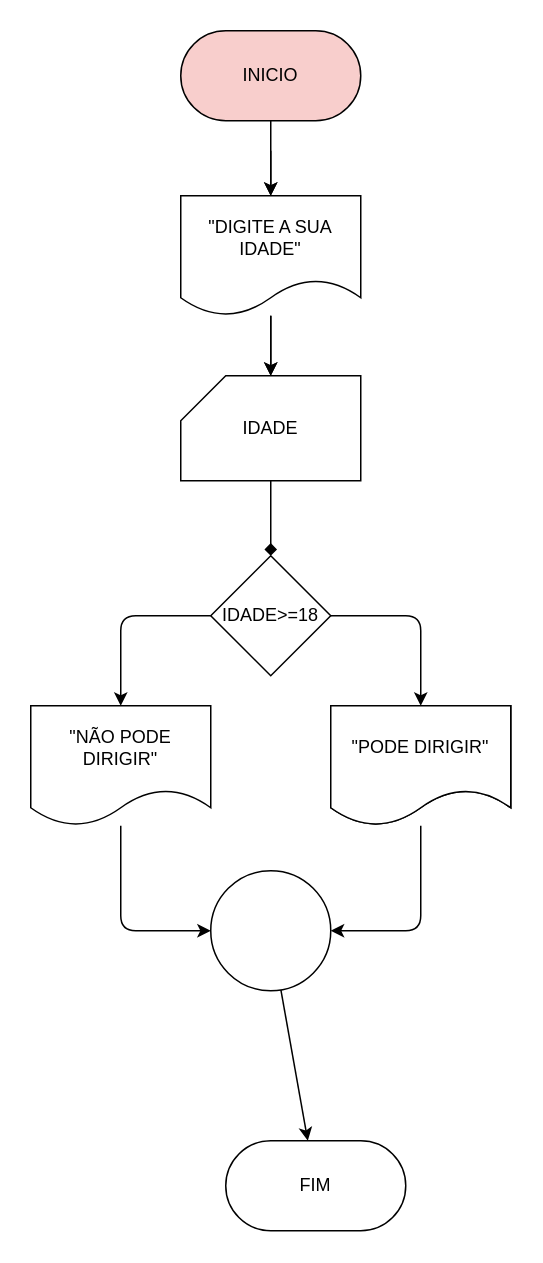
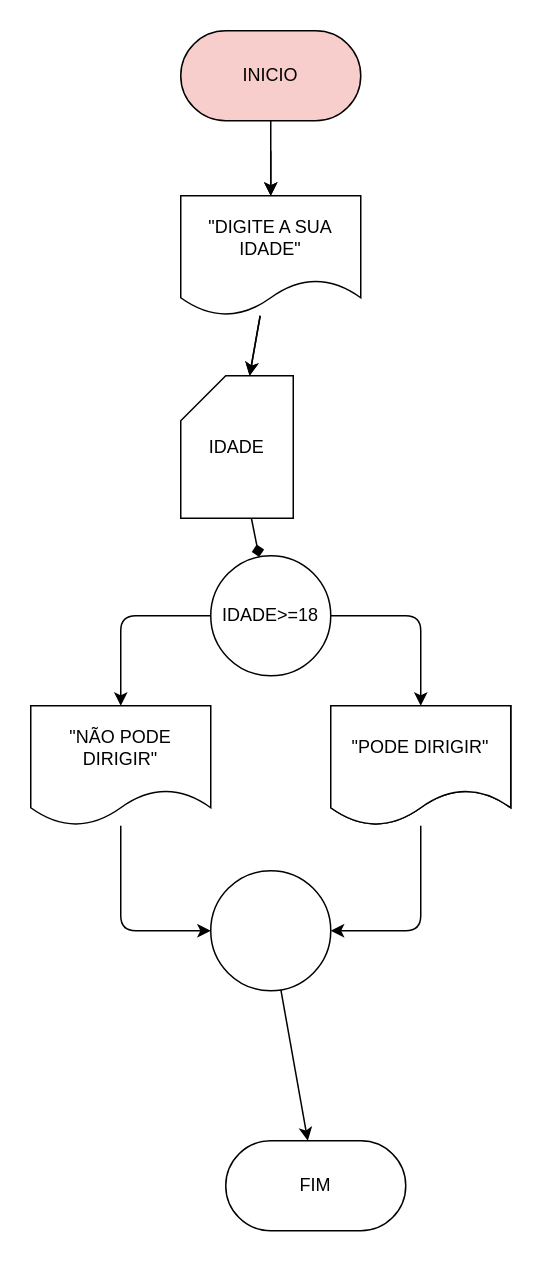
node "IDADE": size 180x105 -> 113x143
node "IDADE>=18": shape diamond -> ellipse
